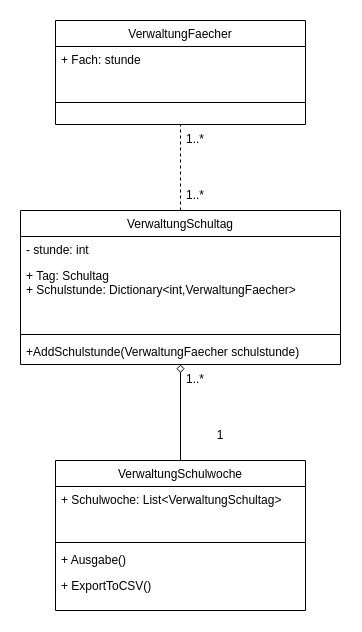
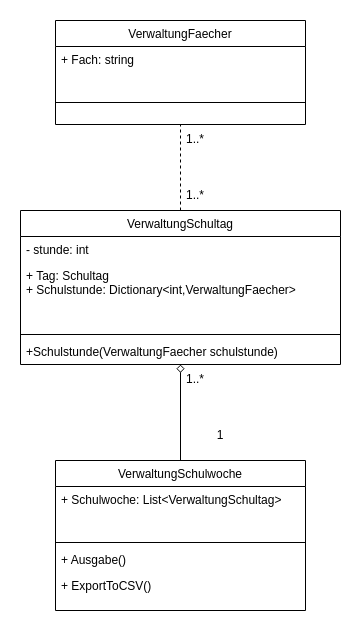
node "+ Fach: stunde": label "+ Fach: stunde" -> "+ Fach: string"
node "+AddSchulstunde(VerwaltungFaecher schulstunde)": label "+AddSchulstunde(VerwaltungFaecher schulstunde)" -> "+Schulstunde(VerwaltungFaecher schulstunde)"
